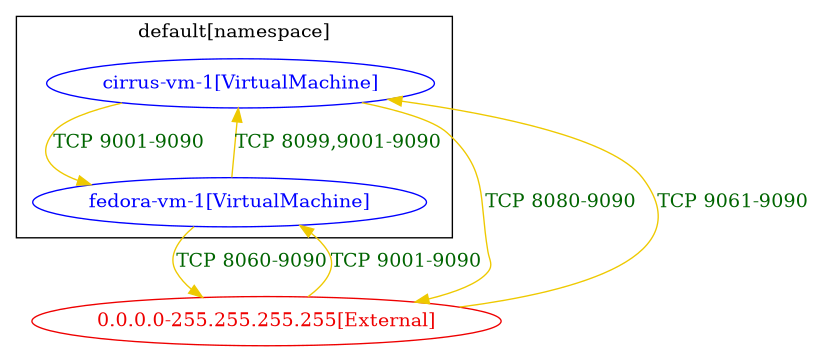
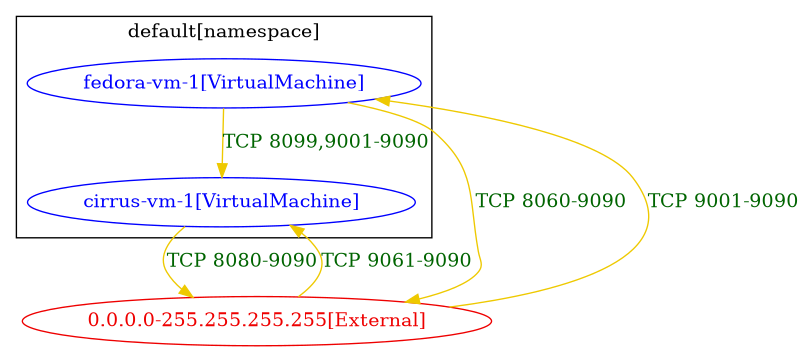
edge "cirrus-vm-1[VirtualMachine]" -> "fedora-vm-1[VirtualMachine]": removed, label "TCP 9001-9090"
